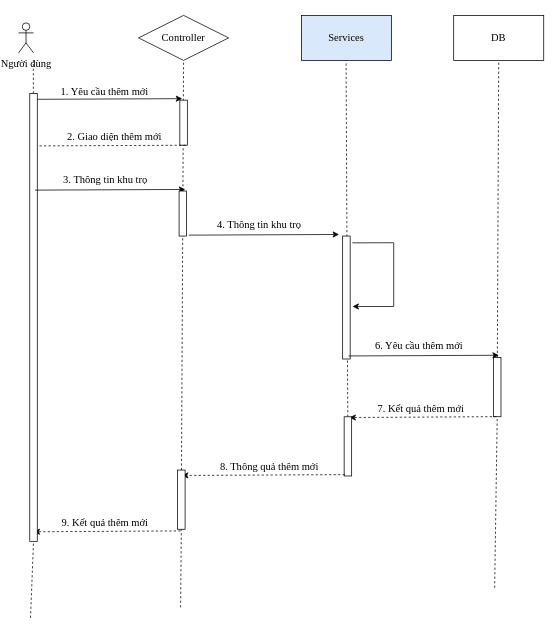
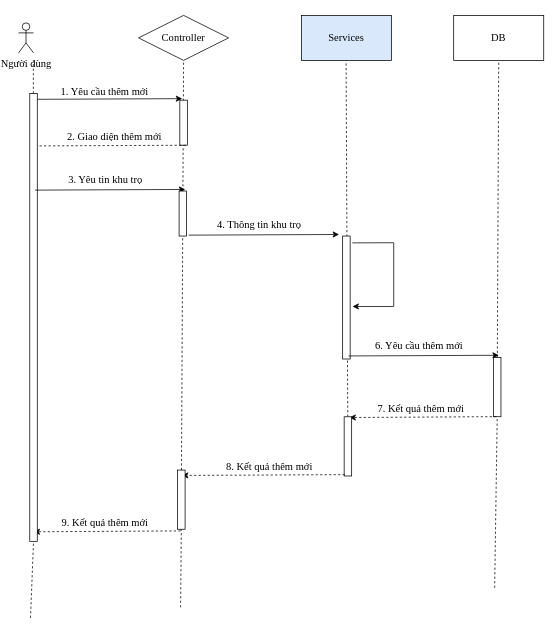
node "3. Thông tin khu trọ": label "3. Thông tin khu trọ" -> "3. Yêu tin khu trọ"
node "8. Thông quả thêm mới": label "8. Thông quả thêm mới" -> "8. Kết quả thêm mới"
